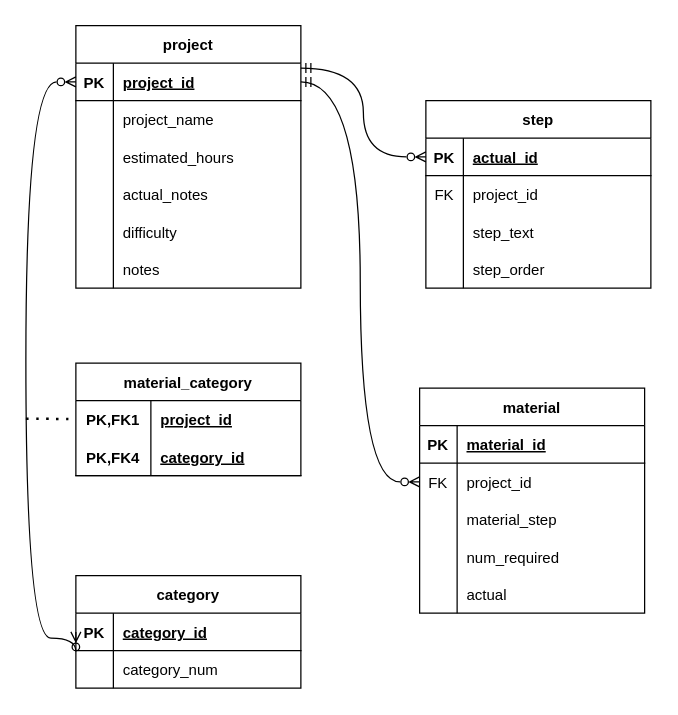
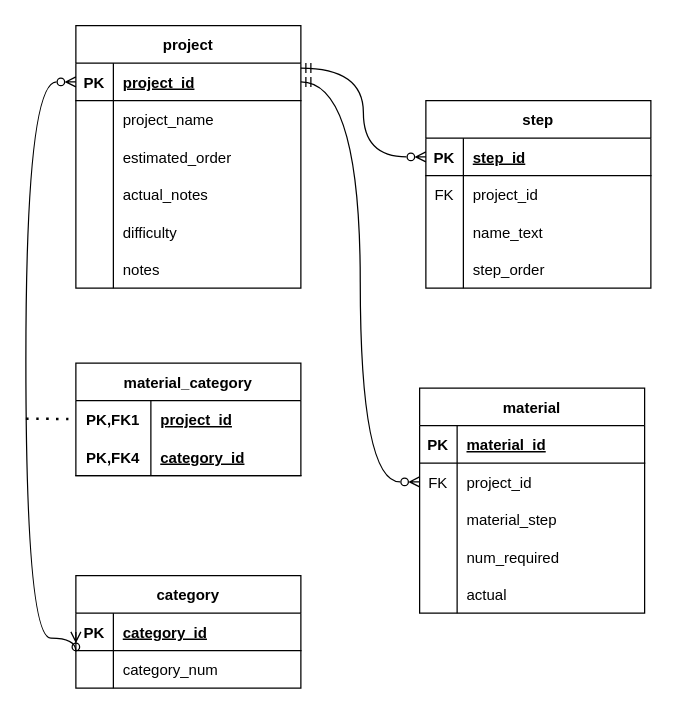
node "estimated_hours": label "estimated_hours" -> "estimated_order"
node "actual_id": label "actual_id" -> "step_id"
node "step_text": label "step_text" -> "name_text"
